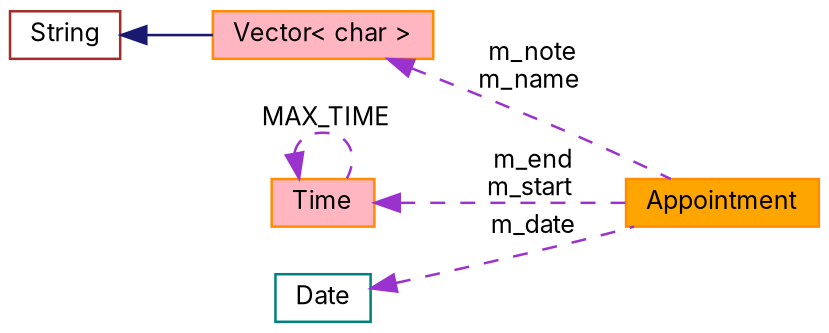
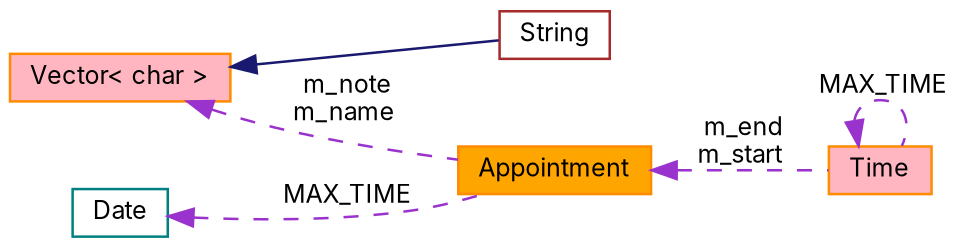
edge "Vector< char >" -> "String": reversed
edge "Appointment" -> "Time": reversed
edge "Appointment" -> "Date": label " m_date" -> " MAX_TIME"
